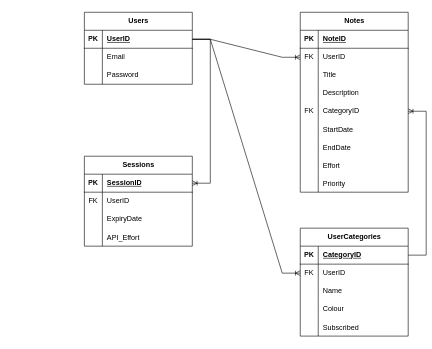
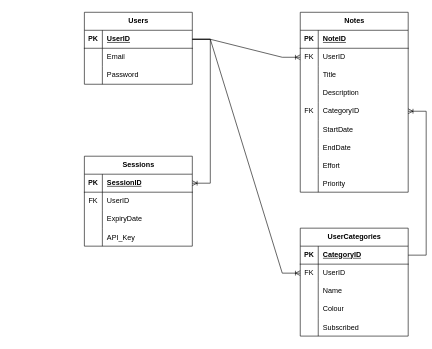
node "API_Effort": label "API_Effort" -> "API_Key"
